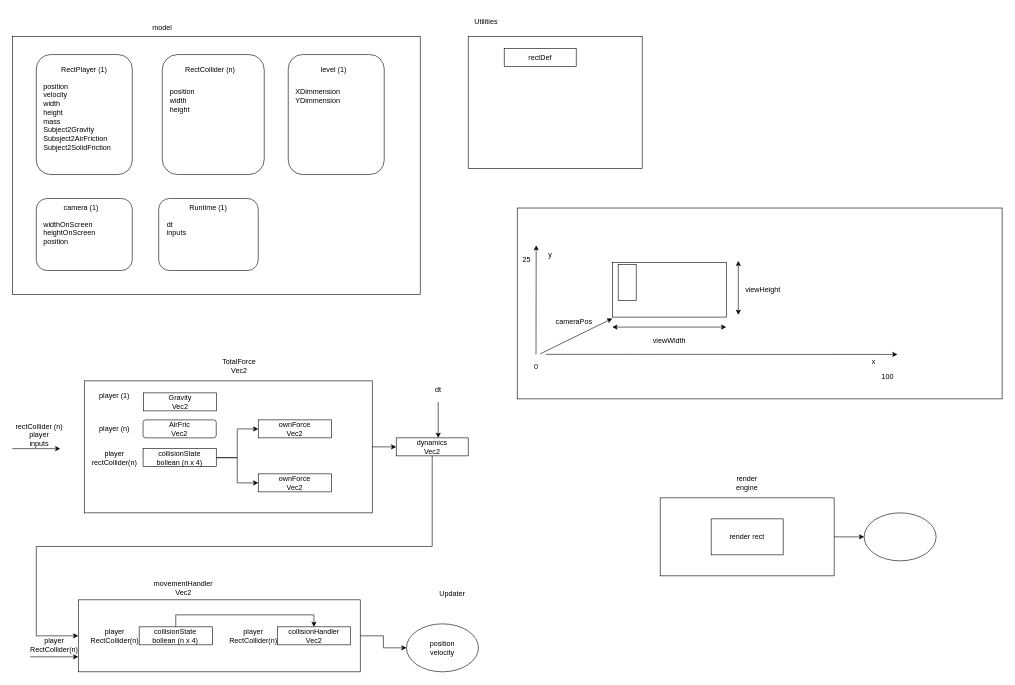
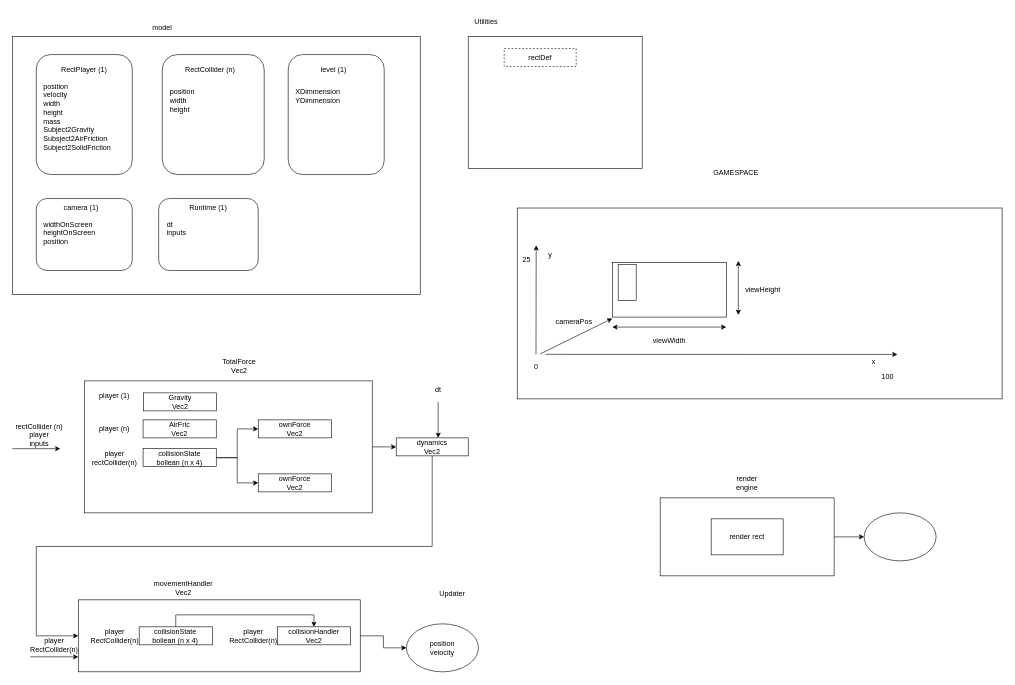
node "rectDef": style solid -> dashed
node "GAMESPACE": added
node "AirFric Vec2": shape rounded rectangle -> rectangle
